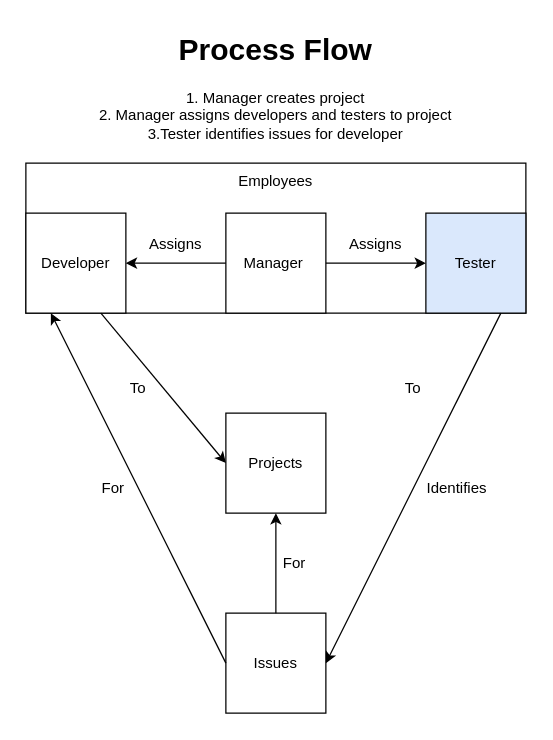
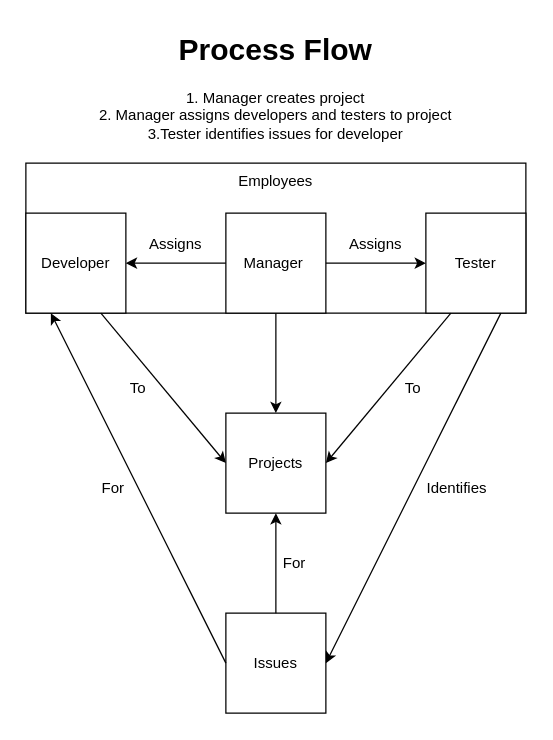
node "Tester": fillcolor #dae8fc -> #ffffff
edge "Manager" -> "Projects": added
edge "Tester" -> "Projects": added
